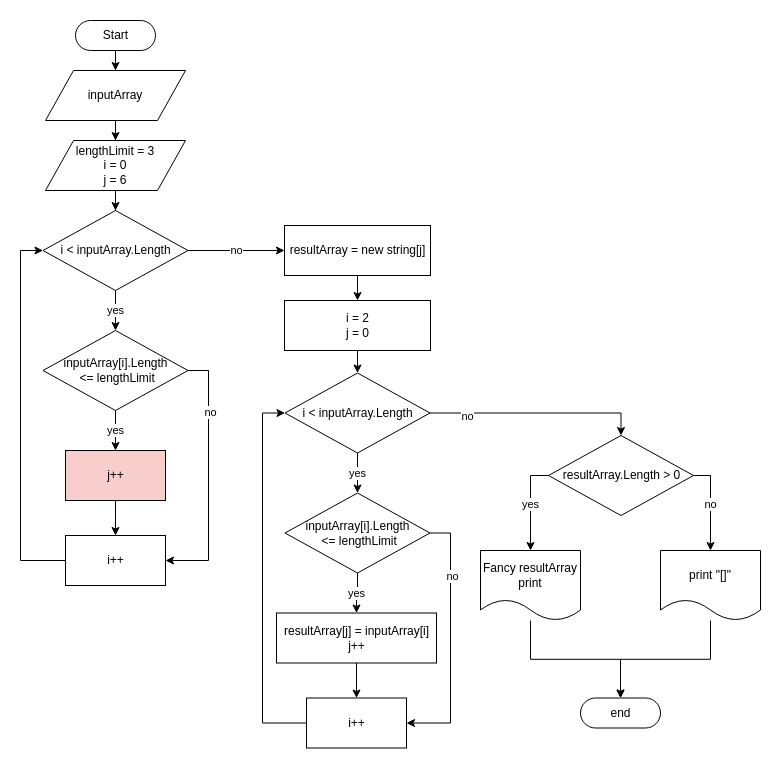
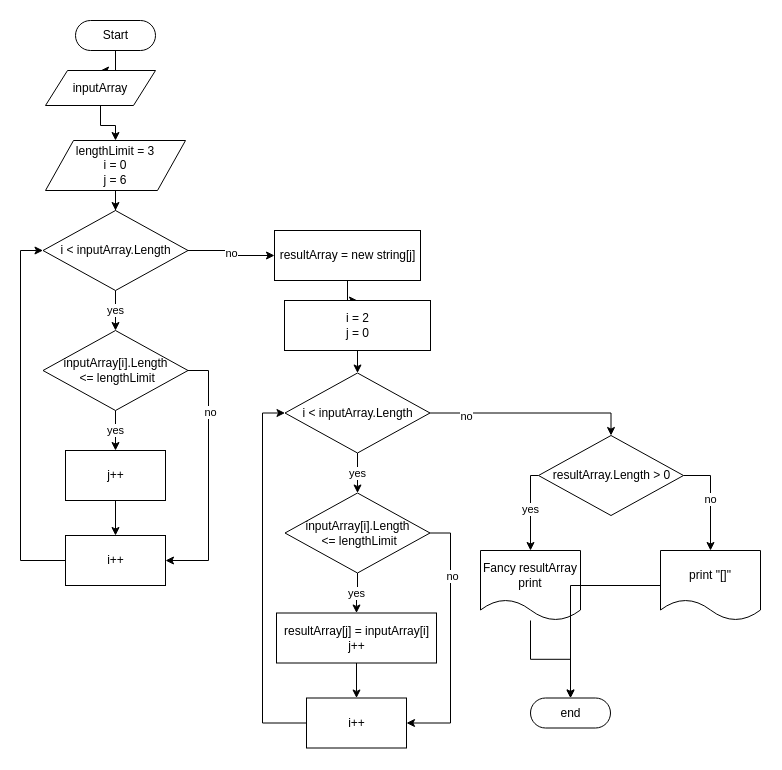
node "inputArray": size 140x50 -> 110x35
node "resultArray = new string[j]": moved (358, 251) -> (348, 256)
node "j++": fillcolor #f8cecc -> #ffffff
node "resultArray.Length > 0": moved (621, 476) -> (611, 476)
node "end": moved (621, 713) -> (571, 713)
